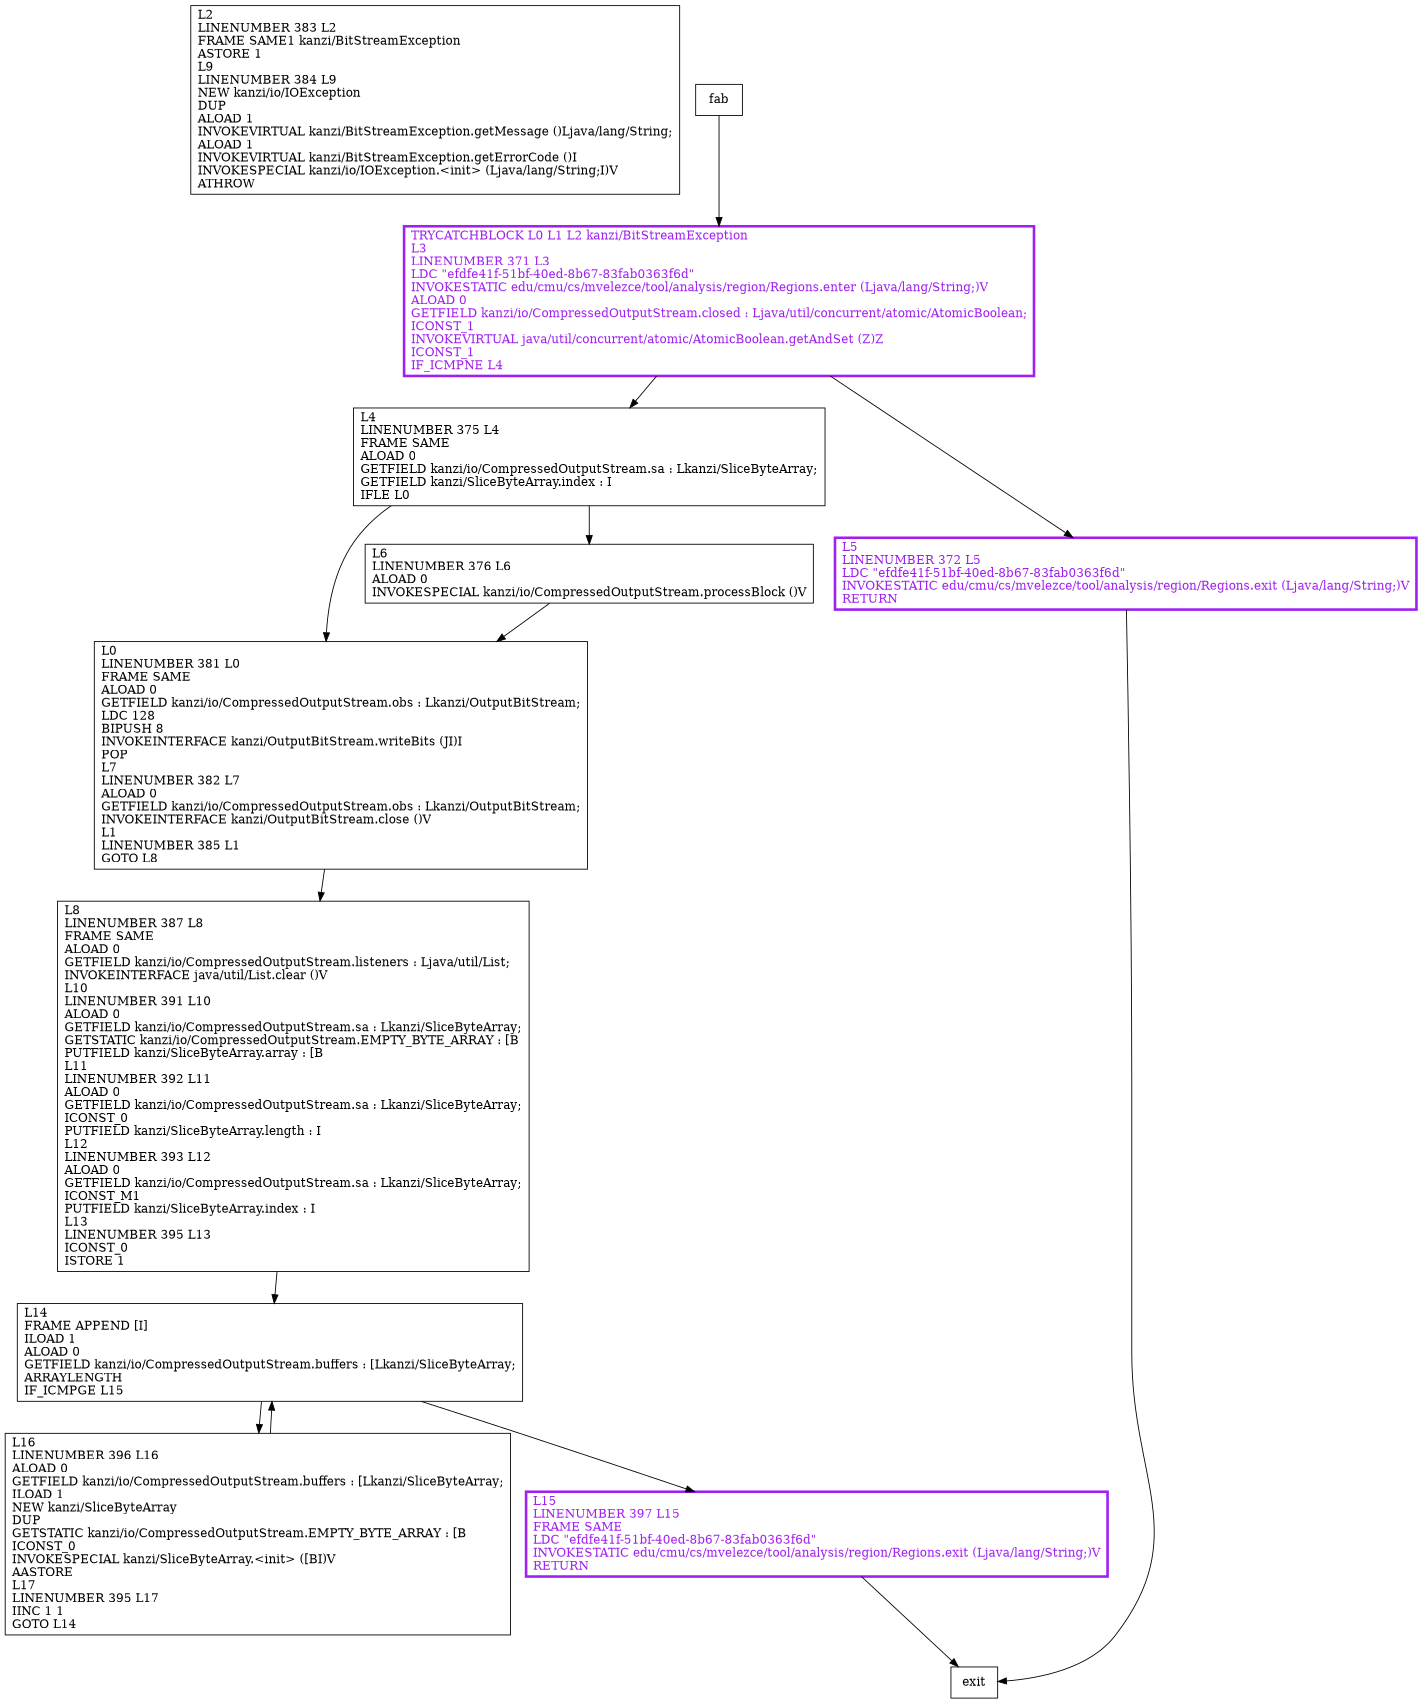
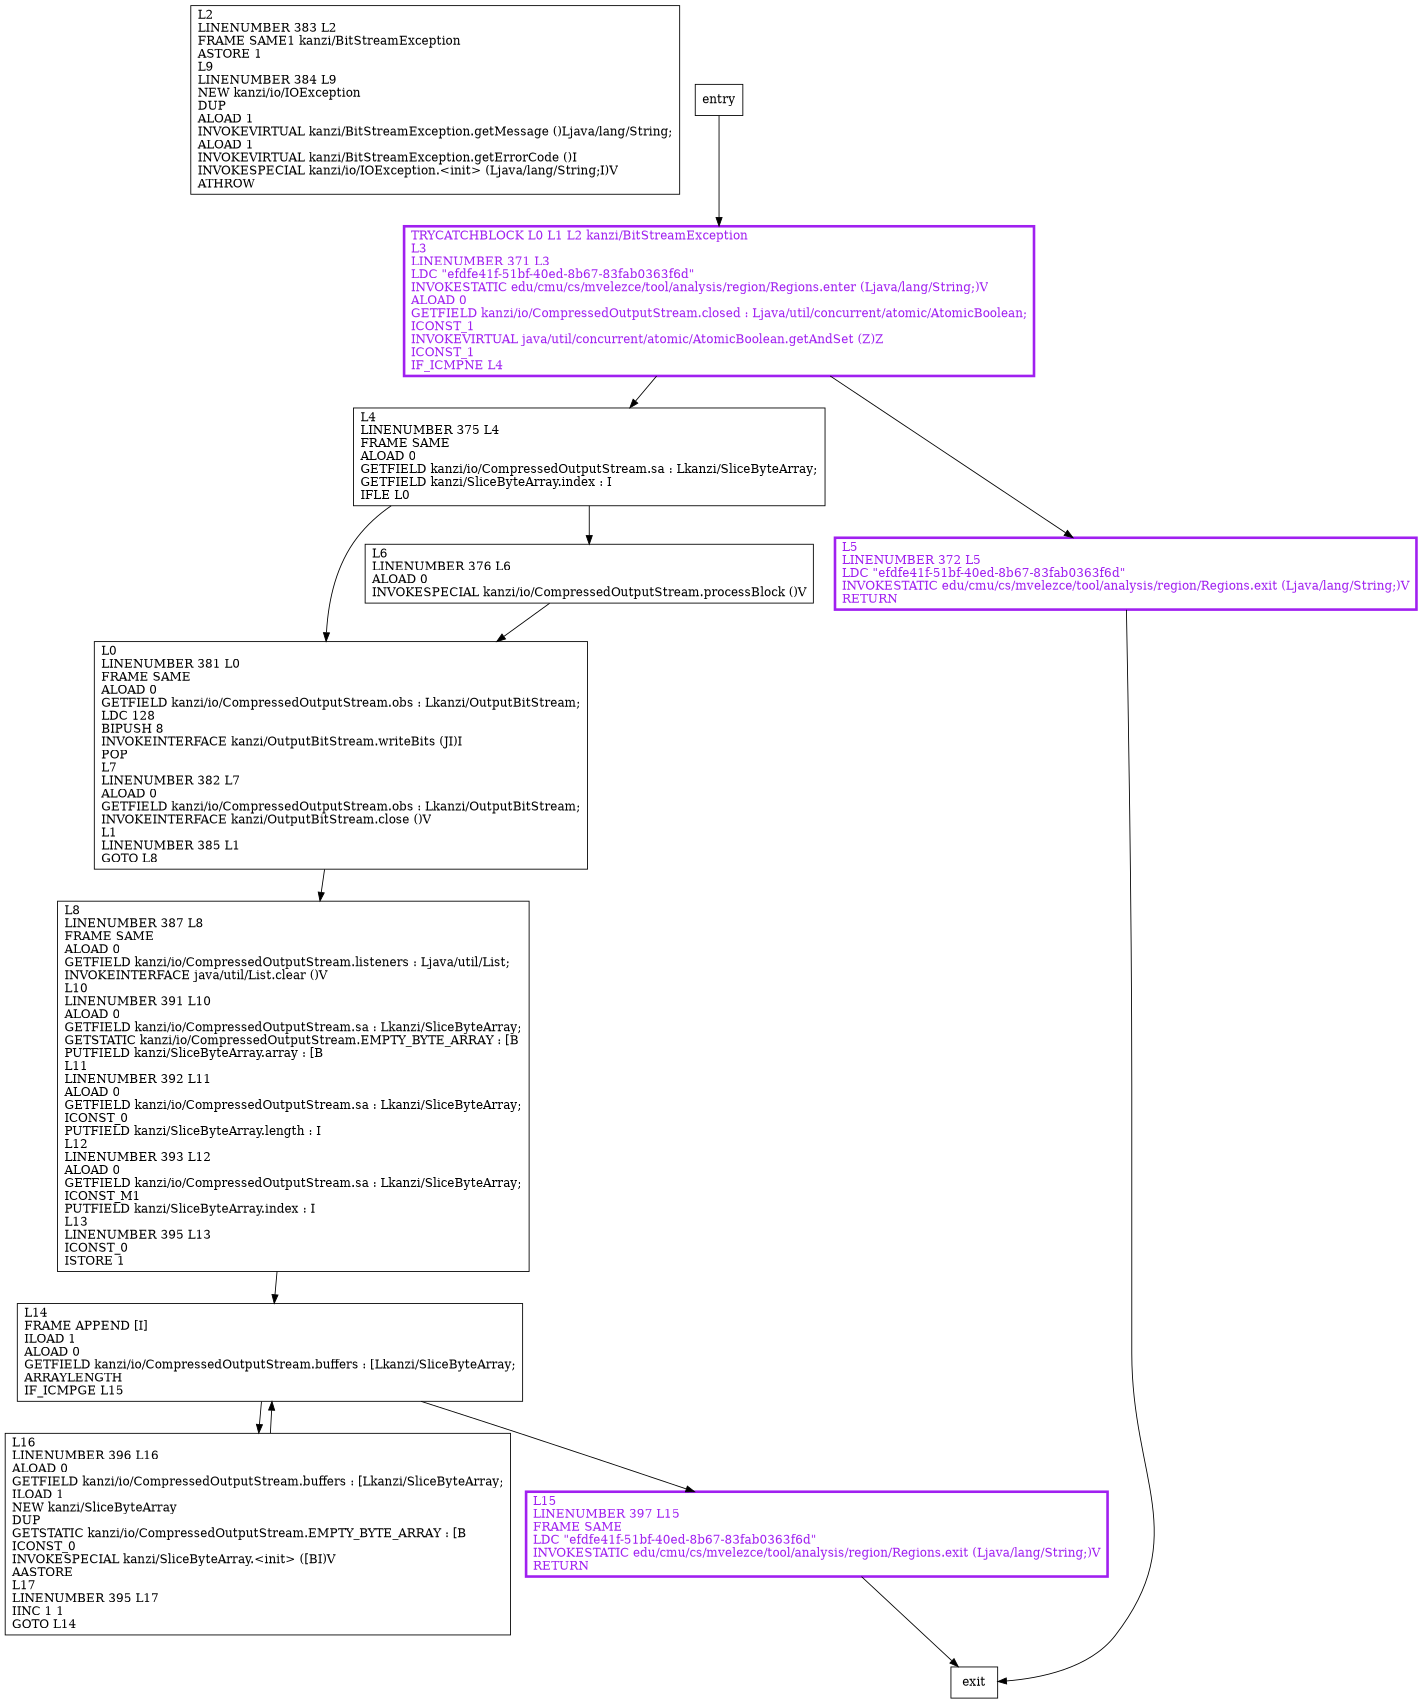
node "fab": label "fab" -> "entry"
